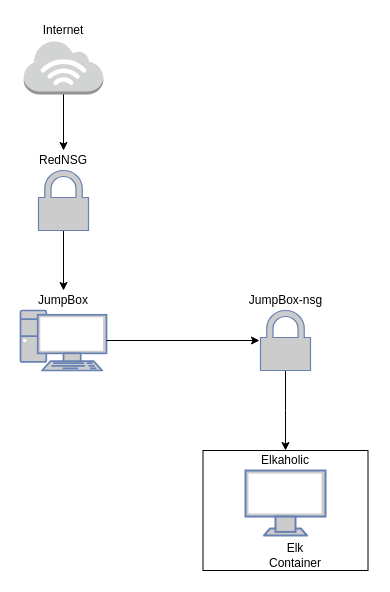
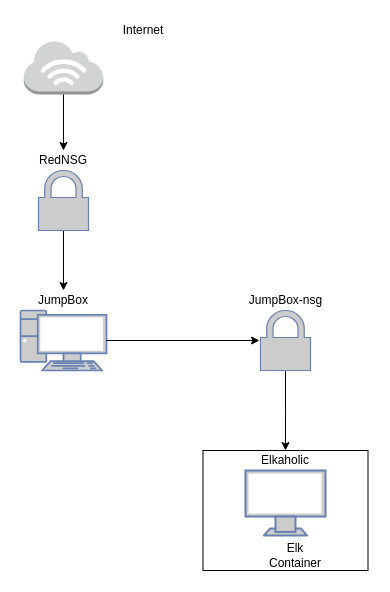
node "Internet": moved (64, 31) -> (144, 31)
